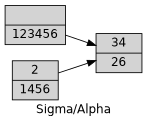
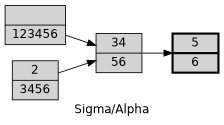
node "5": added
node "34": text "26" -> "56"
node "2": text "1456" -> "3456"
